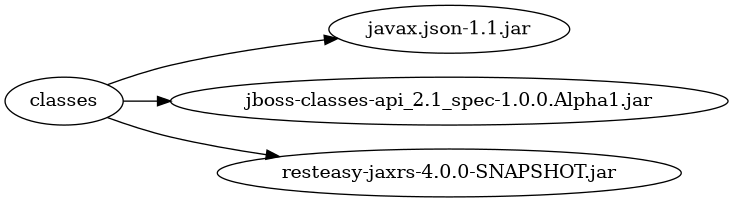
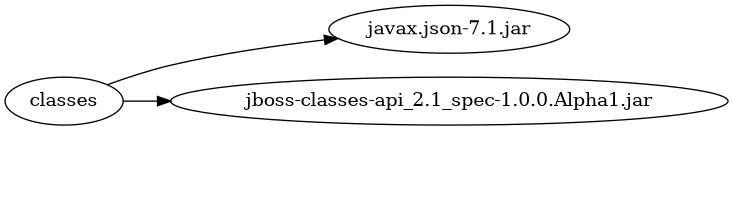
node "javax.json-1.1.jar": label "javax.json-1.1.jar" -> "javax.json-7.1.jar"
node "resteasy-jaxrs-4.0.0-SNAPSHOT.jar": removed
